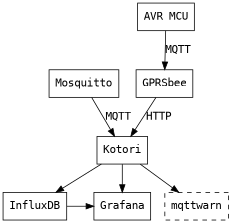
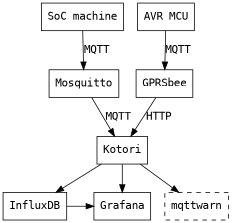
node "SoC machine": added
